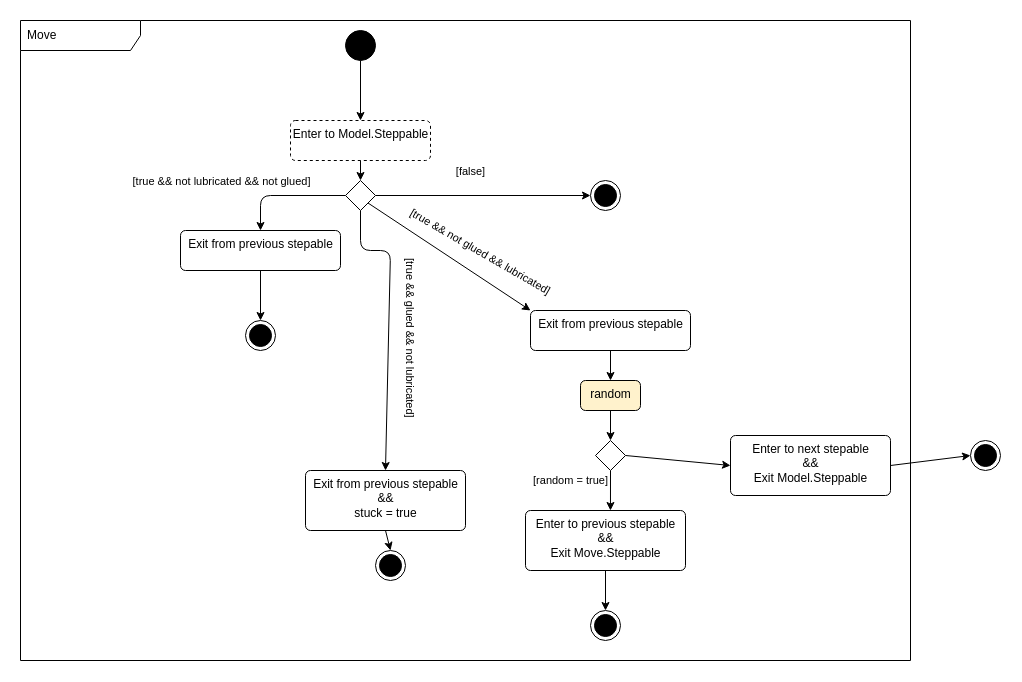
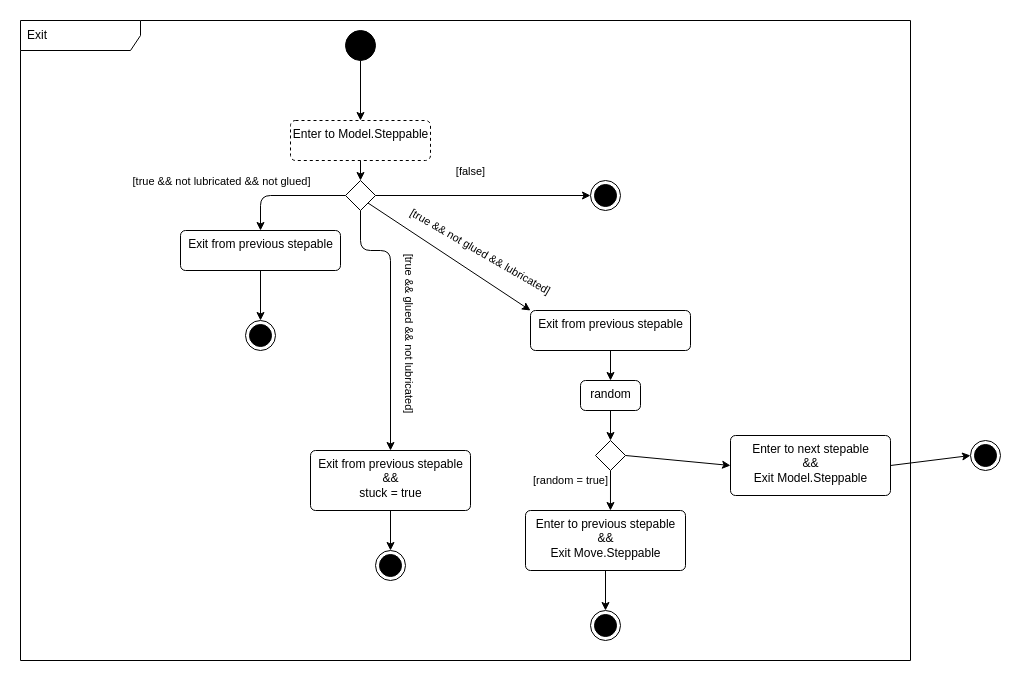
node "Move": label "Move" -> "Exit"
node "random": fillcolor #fff2cc -> #ffffff
node "Exit from previous stepable && stuck = true": moved (386, 501) -> (391, 481)
